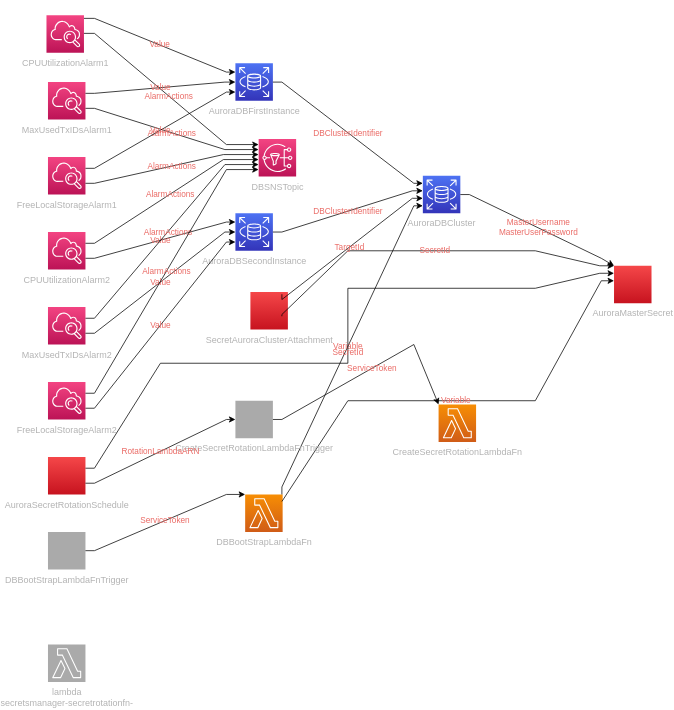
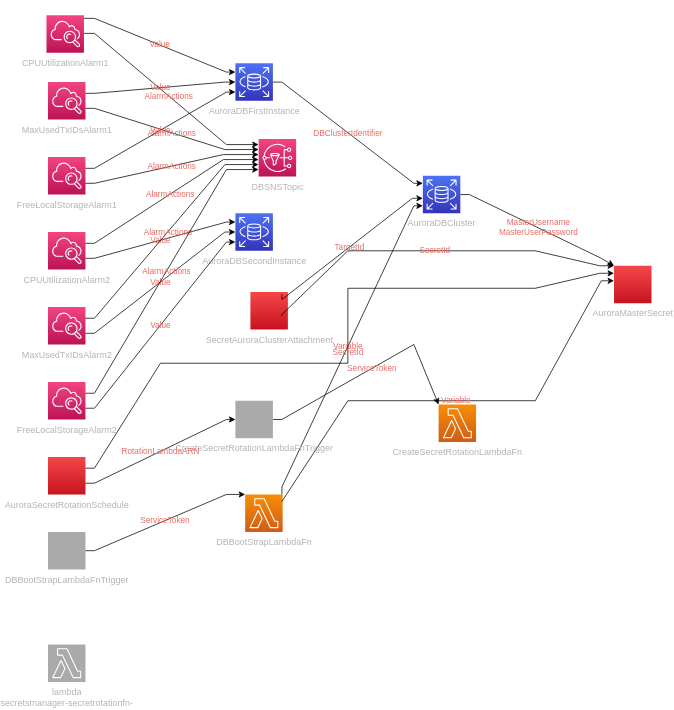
edge "AuroraDBSecondInstance" -> "AuroraDBCluster": removed, label "DBClusterIdentifier"
